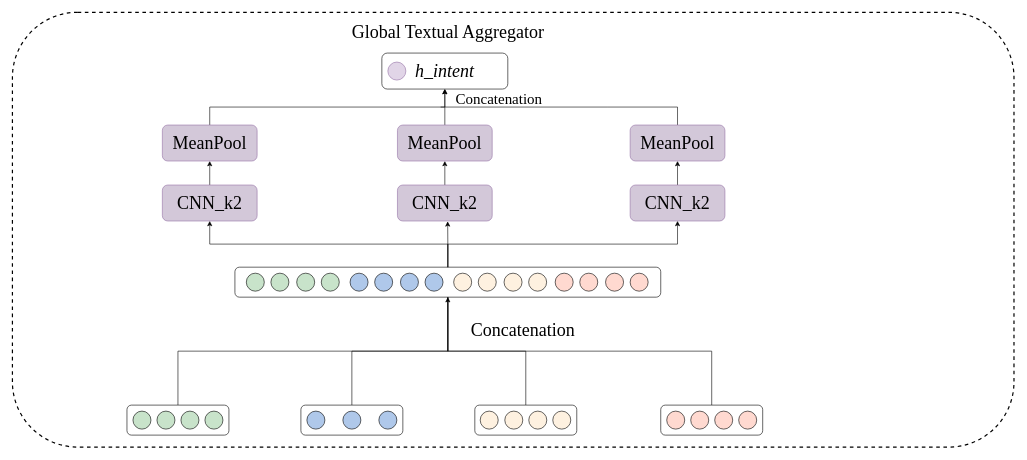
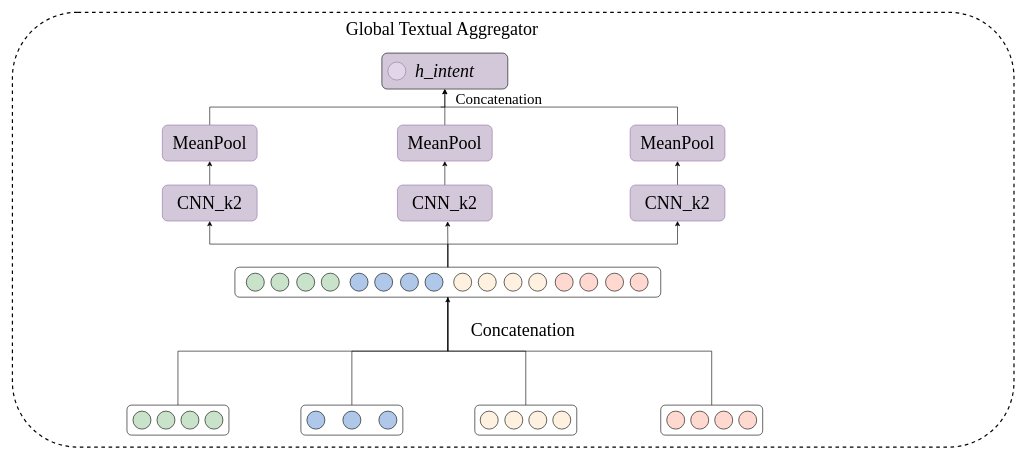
node "Global Textual Aggregator": moved (448, 32) -> (442, 29)
node "h_intent": fillcolor #ffffff -> #d3c8d9
